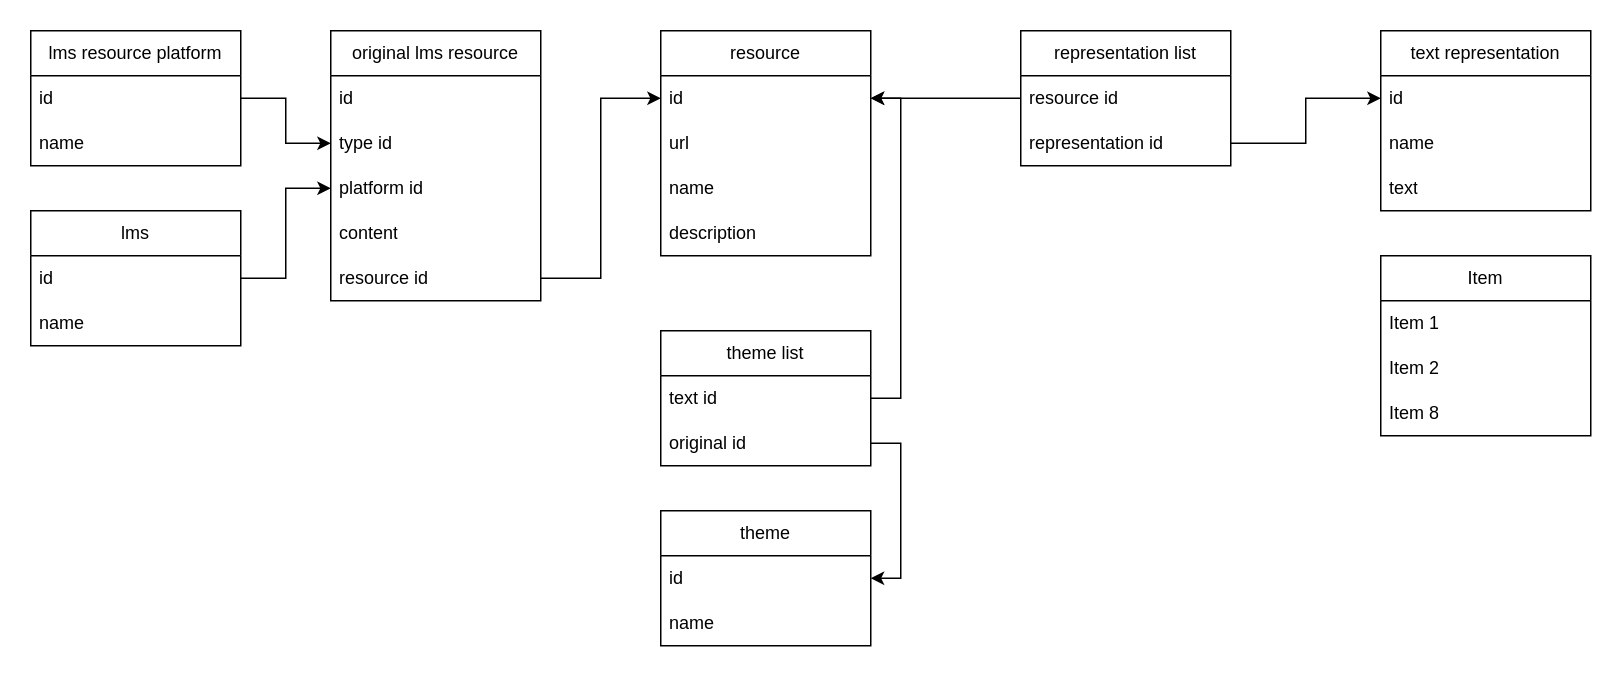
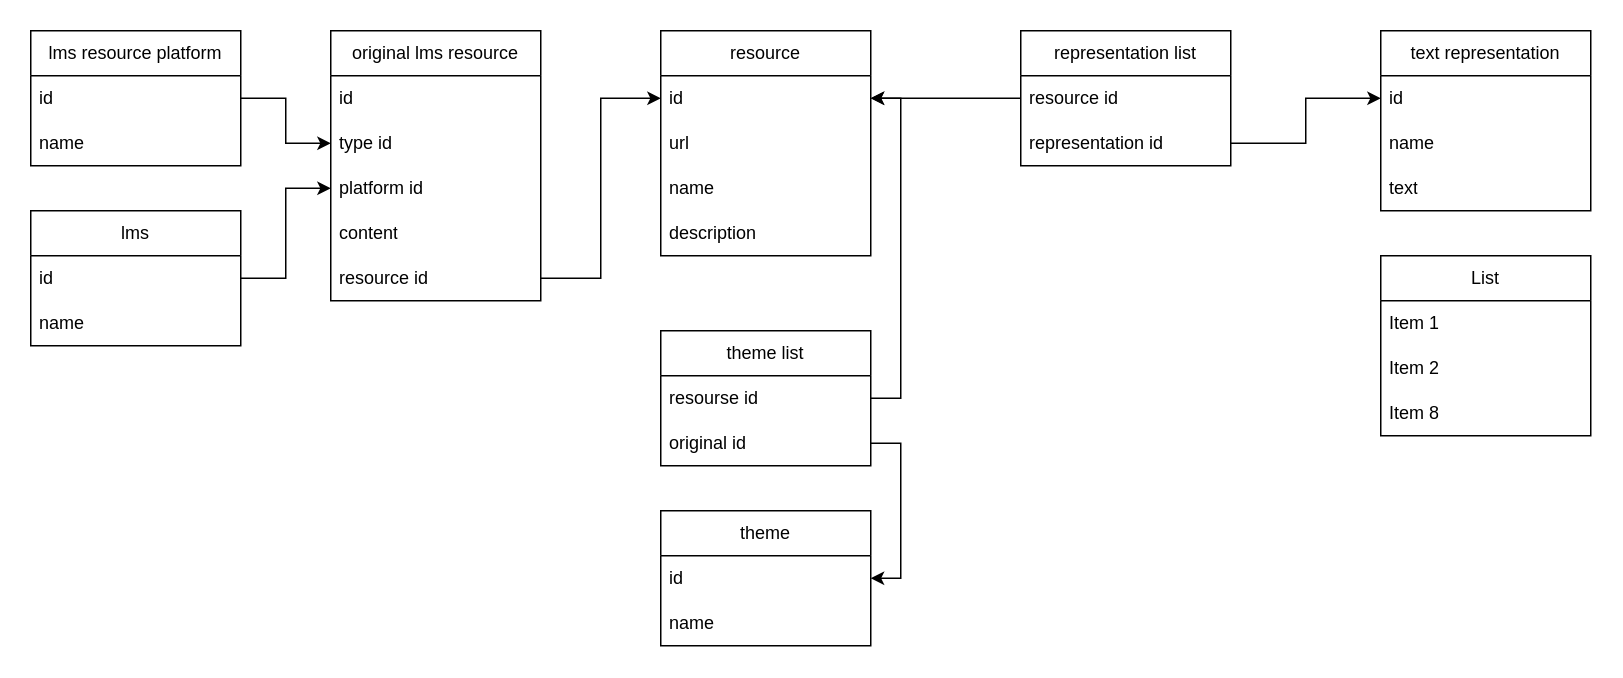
node "Item": label "Item" -> "List"
node "text id": label "text id" -> "resourse id"
